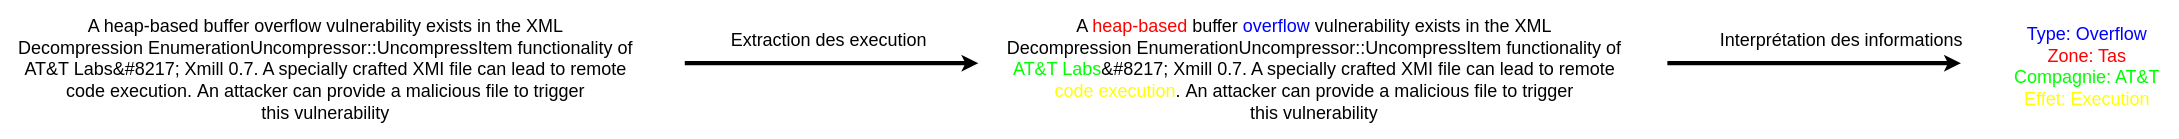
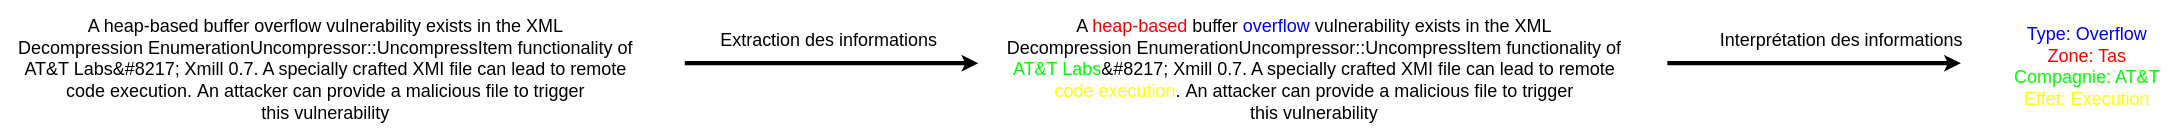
node "Extraction des execution": label "Extraction des execution" -> "Extraction des informations"
